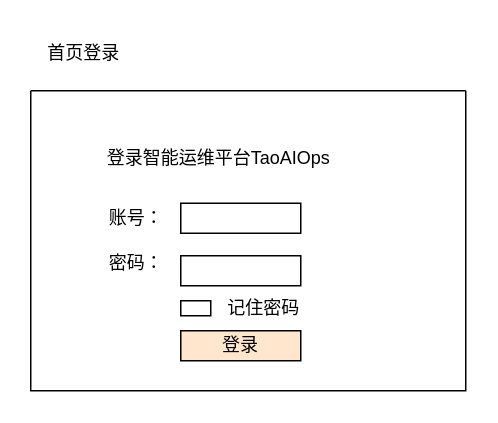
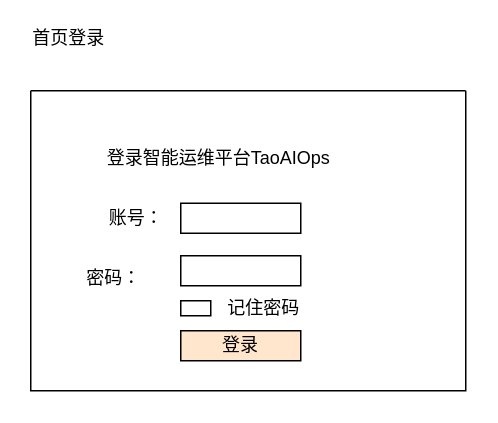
node "首页登录": moved (83, 53) -> (68, 38)
node "密码：": moved (136, 263) -> (113, 278)
